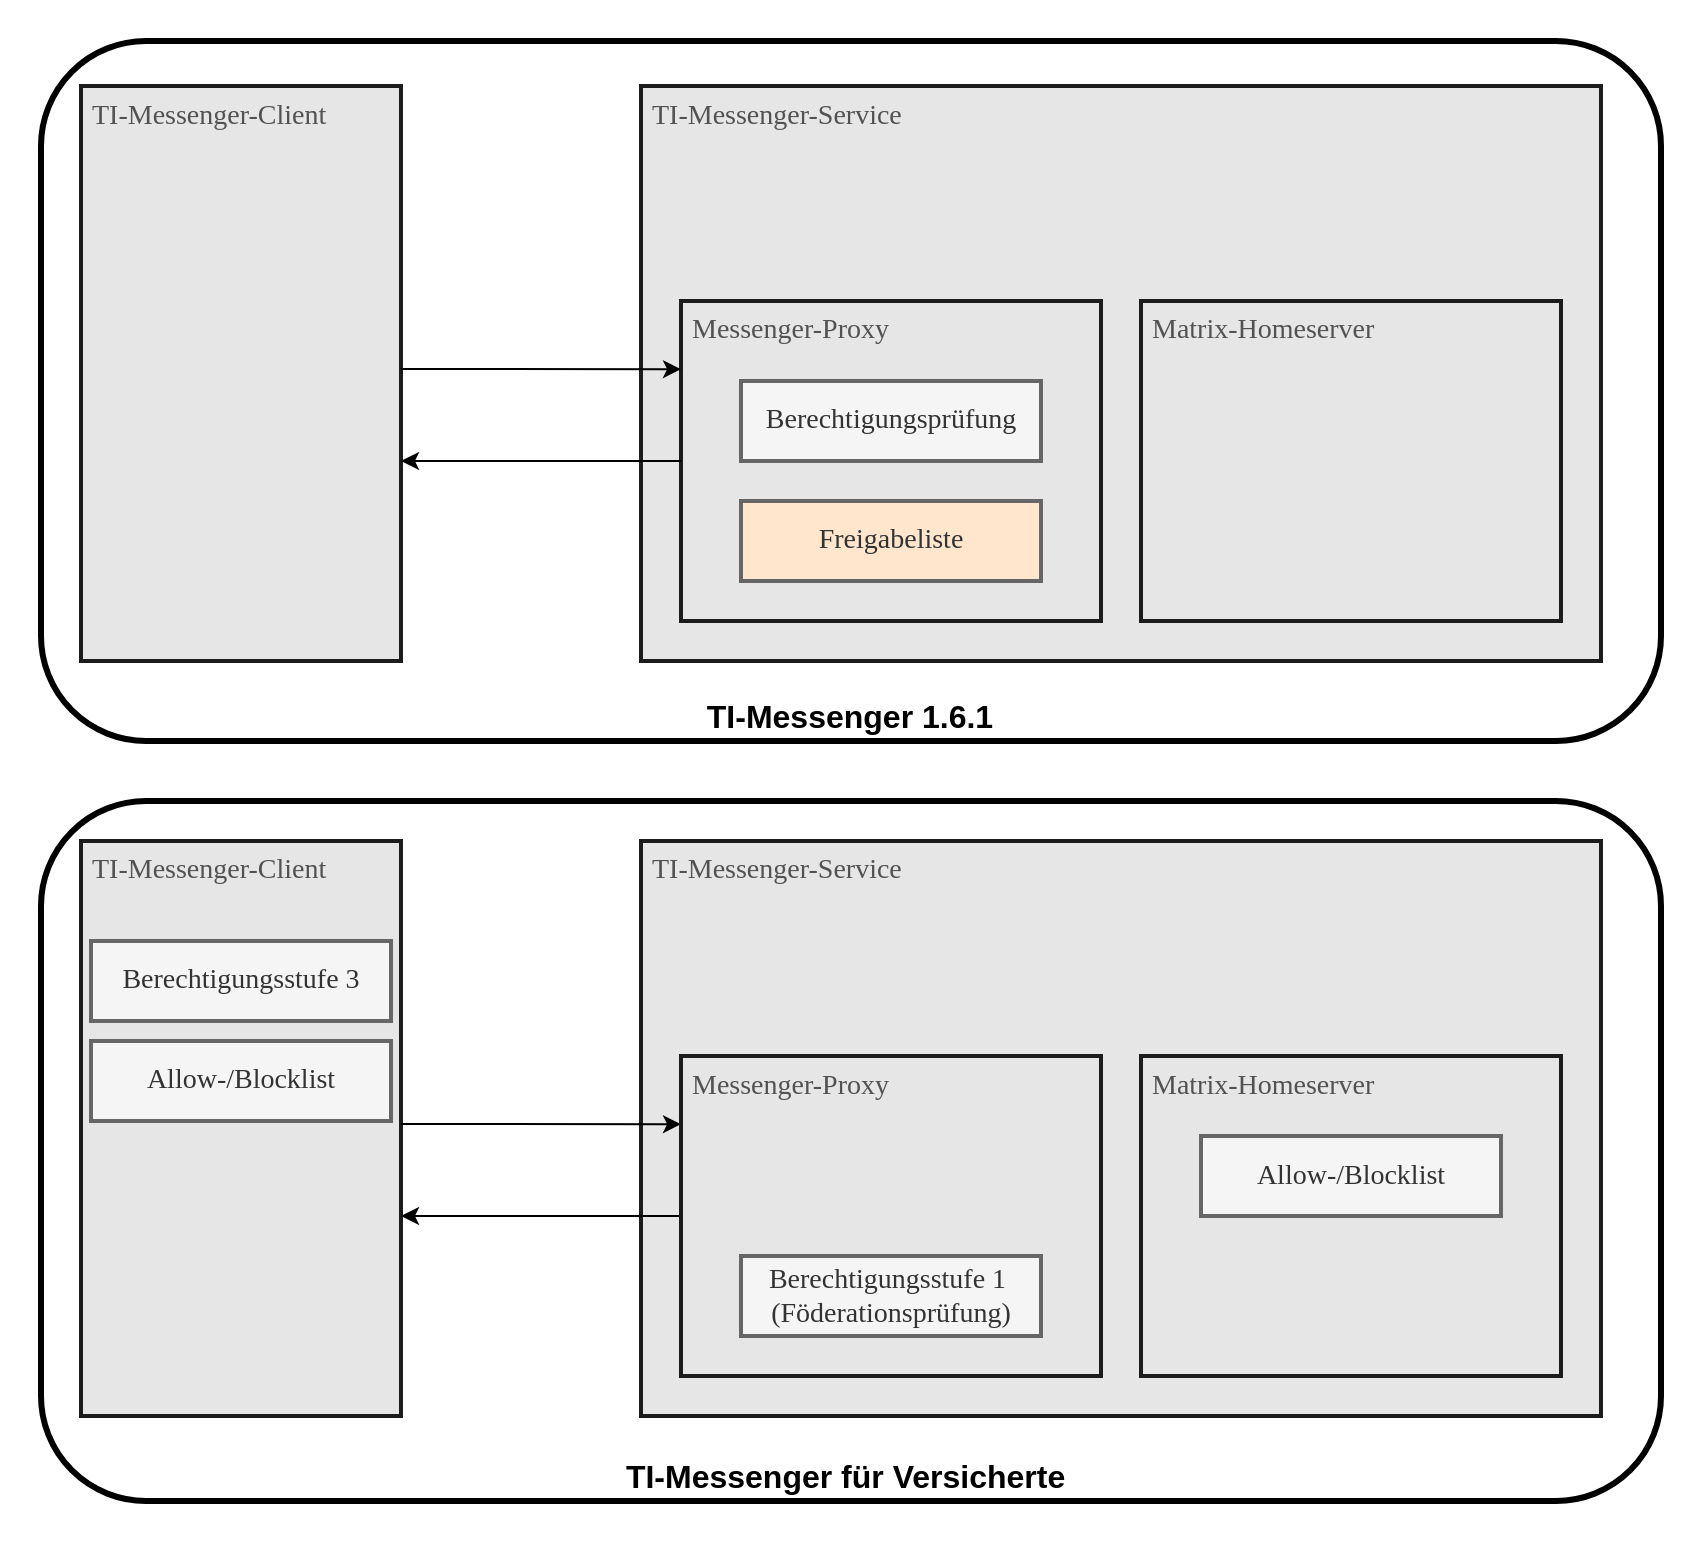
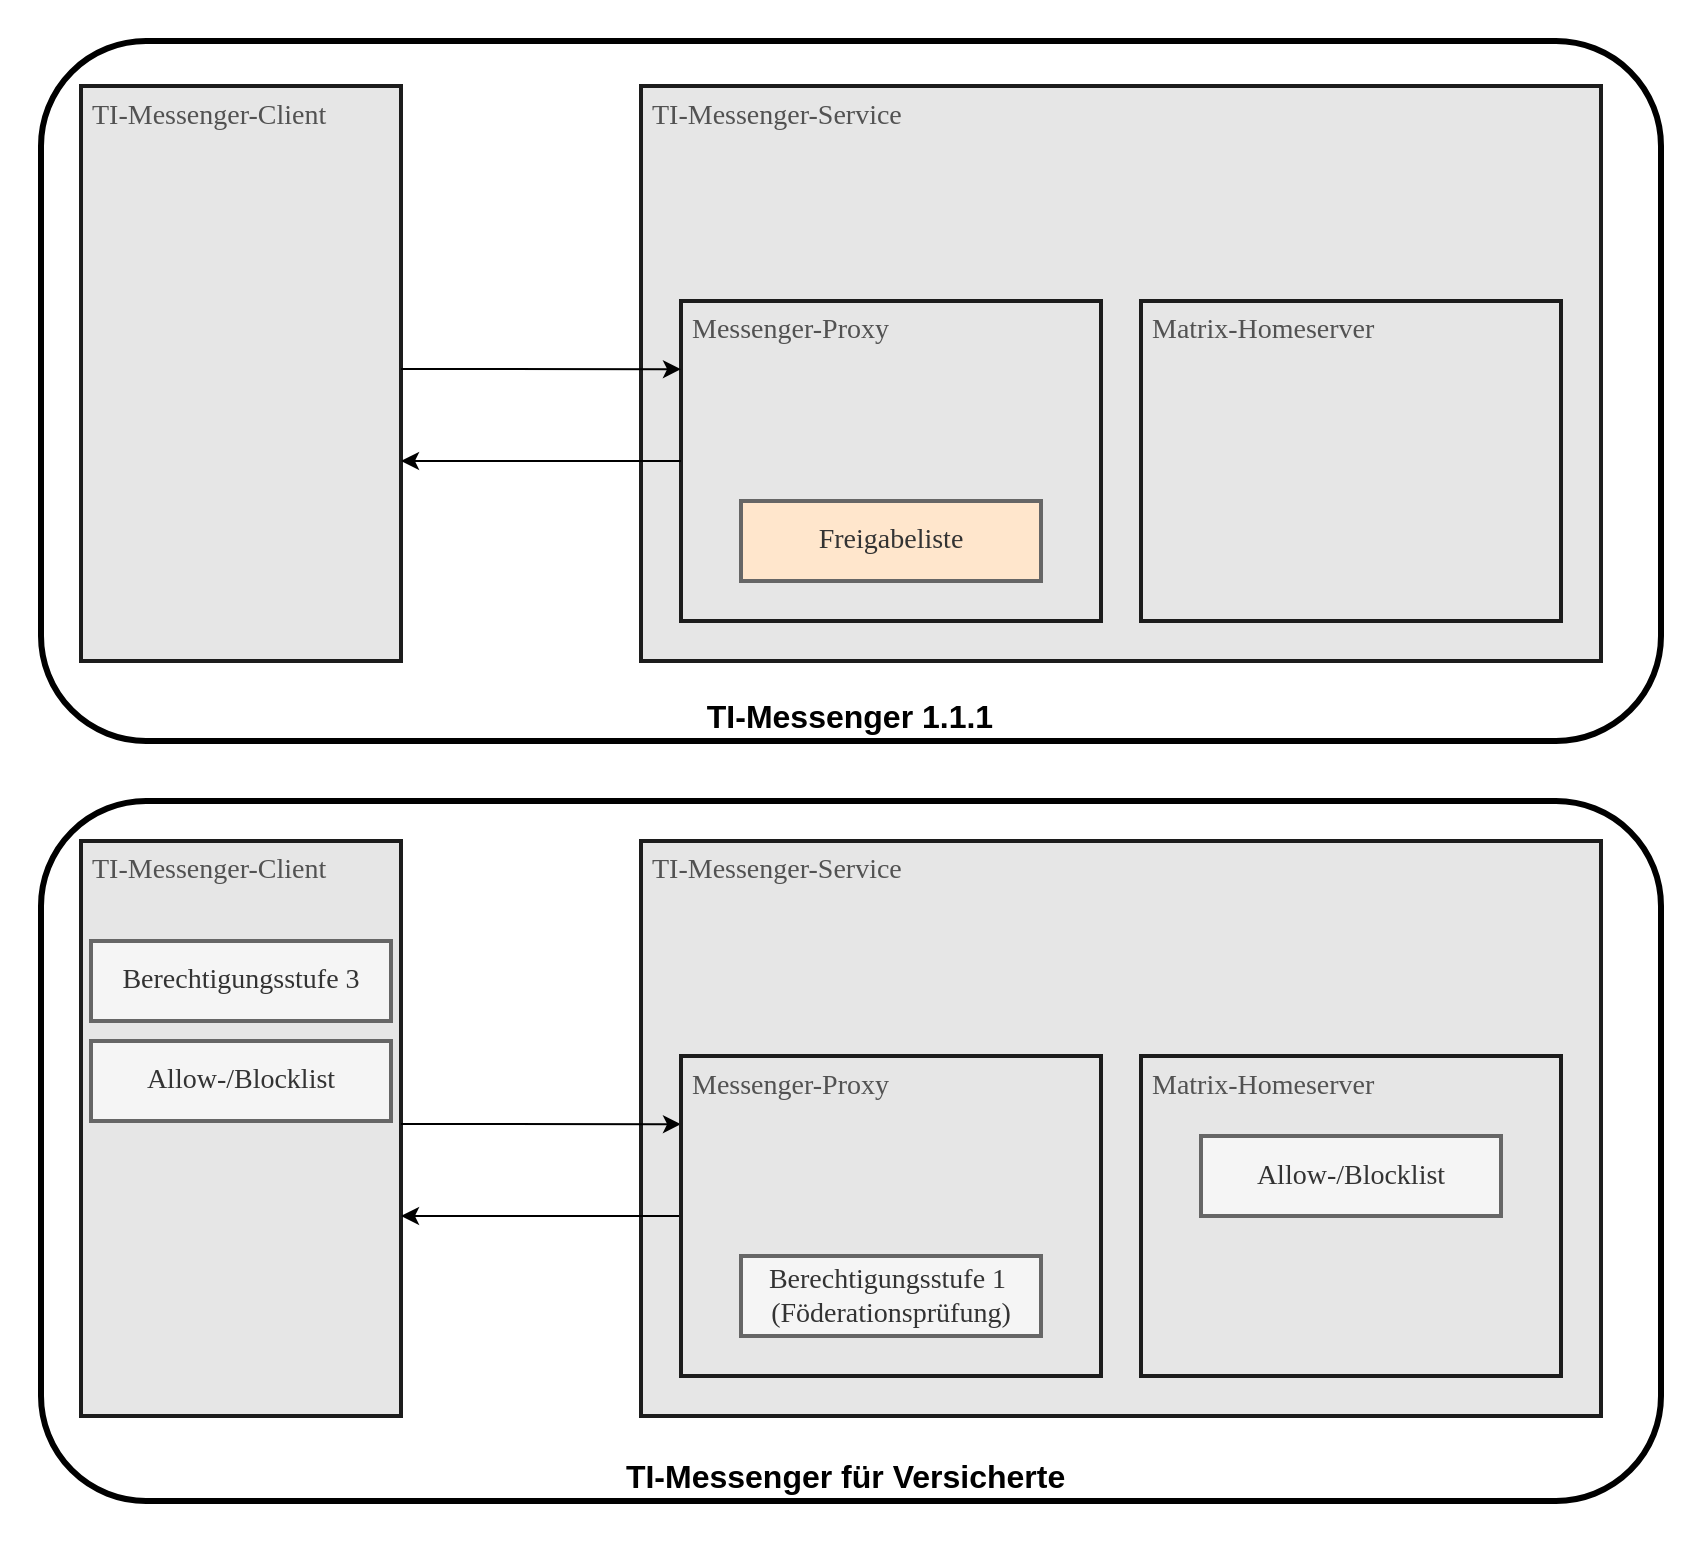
node "Berechtigungsprüfung": removed
node "TI-Messenger 1.6.1": label "TI-Messenger 1.6.1" -> "TI-Messenger 1.1.1"
